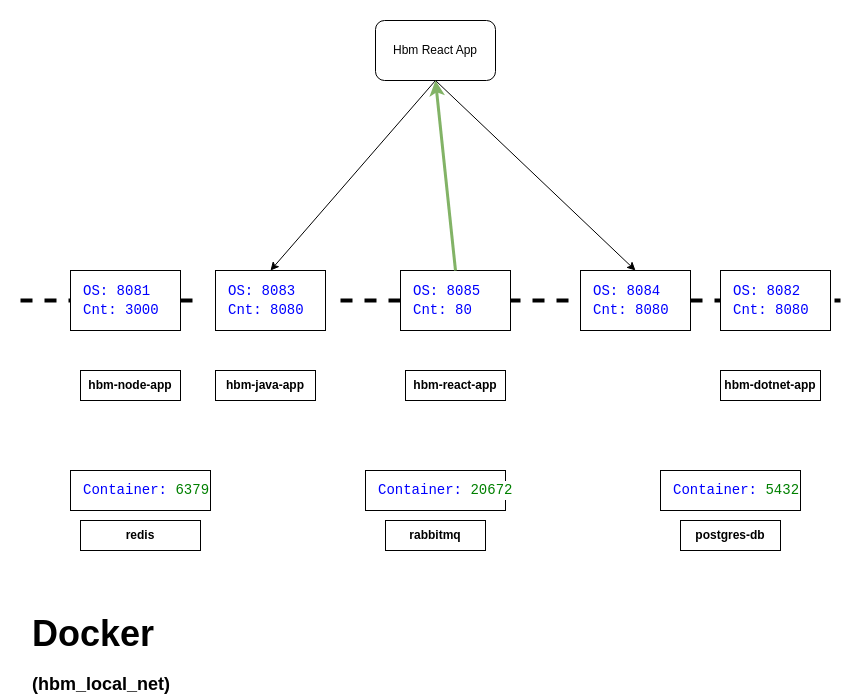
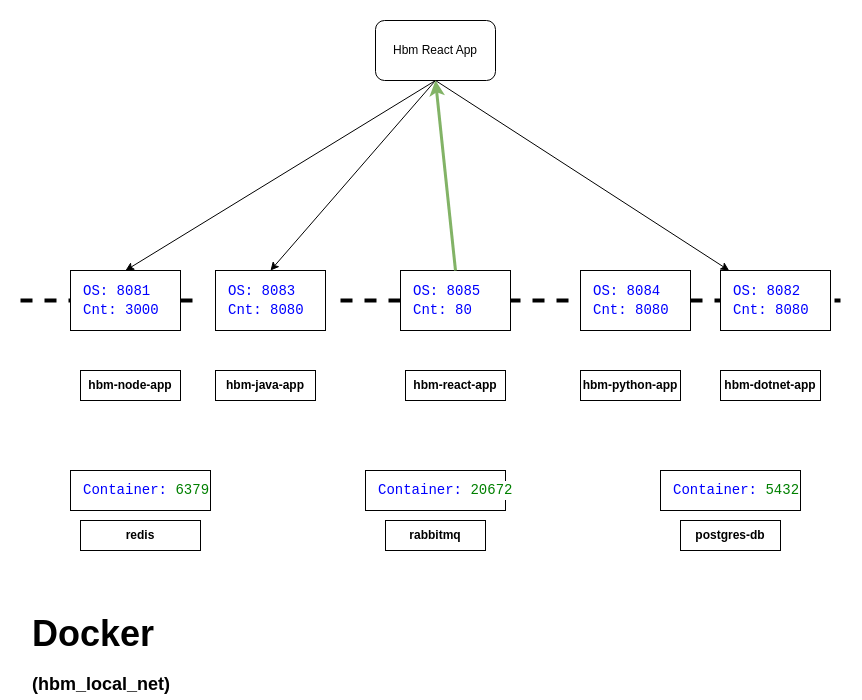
edge "Hbm React App" -> "OS: 8084 Cnt: 8080": now "Hbm React App" -> "OS: 8082 Cnt: 8080"
edge "Hbm React App" -> "OS: 8081 Cnt: 3000": added
node "hbm-python-app": added
